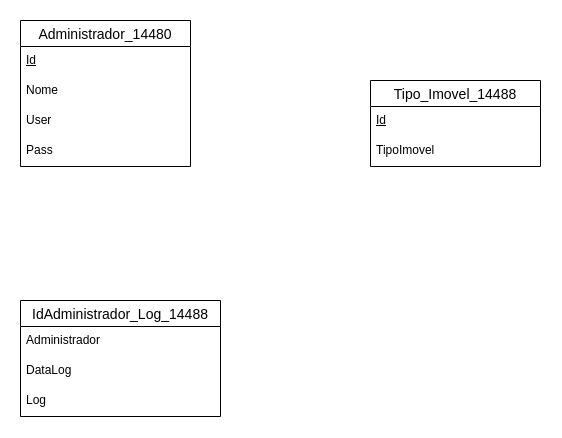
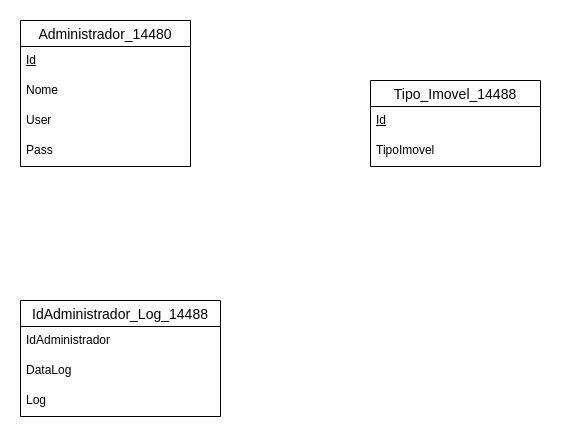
node "Administrador": label "Administrador" -> "IdAdministrador"
